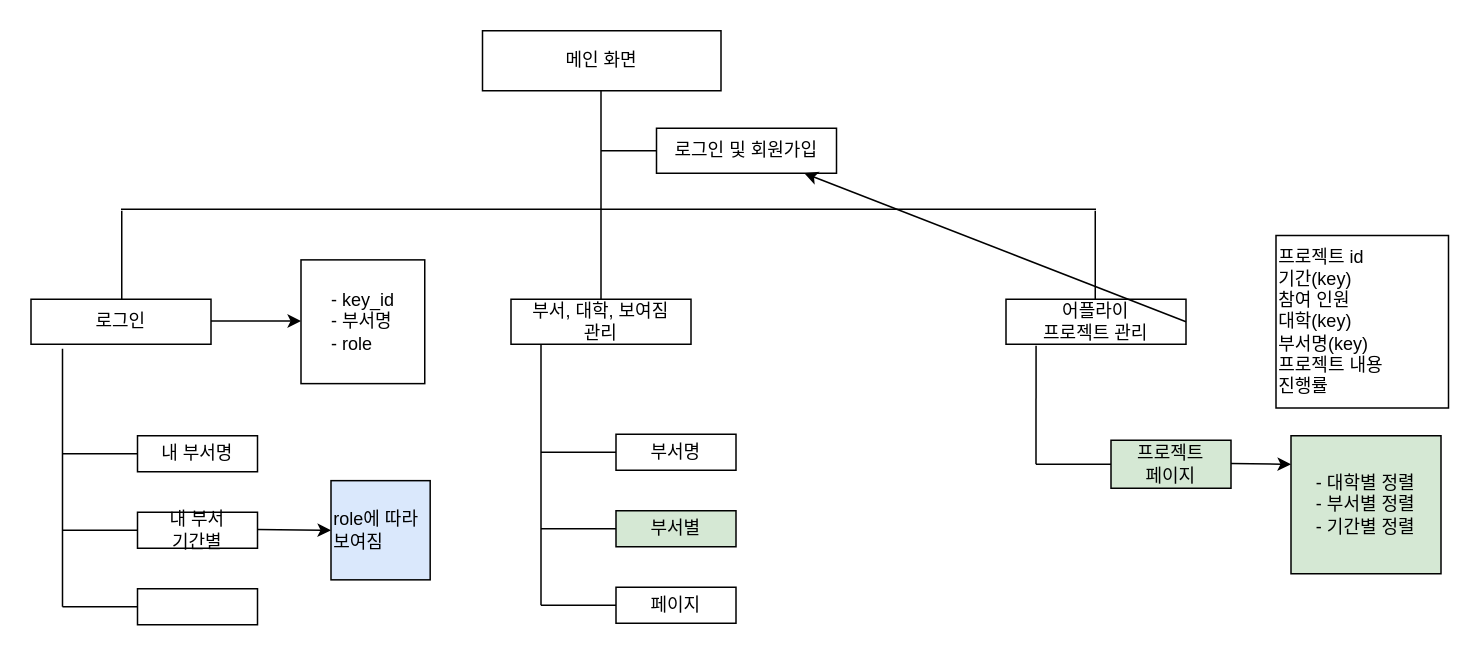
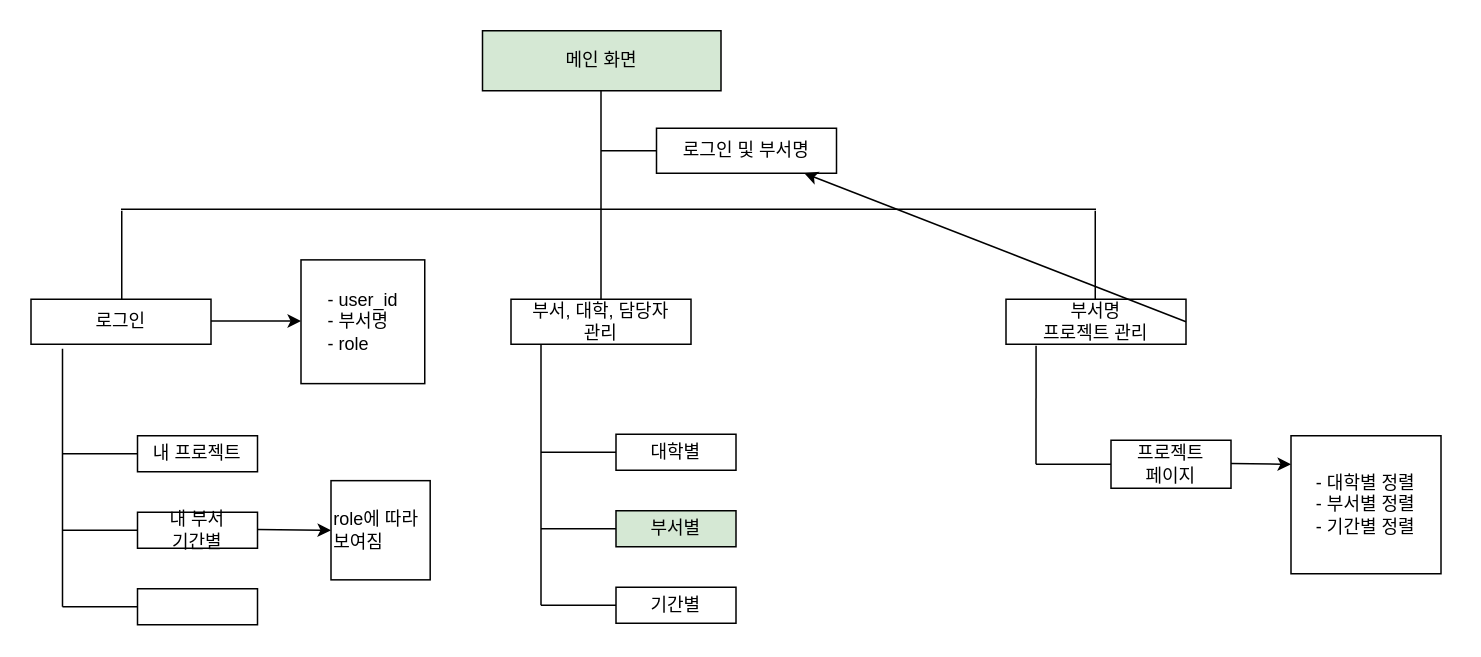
node "메인 화면": fillcolor #ffffff -> #d5e8d4
node "로그인 및 회원가입": label "로그인 및 회원가입" -> "로그인 및 부서명"
node "- key_id - 부서명 - role": label "- key_id - 부서명 - role" -> "- user_id - 부서명 - role"
node "부서, 대학, 보여짐 관리": label "부서, 대학, 보여짐 관리" -> "부서, 대학, 담당자 관리"
node "어플라이 프로젝트 관리": label "어플라이 프로젝트 관리" -> "부서명 프로젝트 관리"
node "프로젝트 id 기간(key) 참여 인원 대학(key) 부서명(key) 프로젝트 내용 진행률": removed
node "부서명": label "부서명" -> "대학별"
node "내 부서명": label "내 부서명" -> "내 프로젝트"
node "프로젝트 페이지": fillcolor #d5e8d4 -> #ffffff
node "- 대학별 정렬 - 부서별 정렬 - 기간별 정렬": fillcolor #d5e8d4 -> #ffffff
node "role에 따라 보여짐": fillcolor #dae8fc -> #ffffff
node "페이지": label "페이지" -> "기간별"
